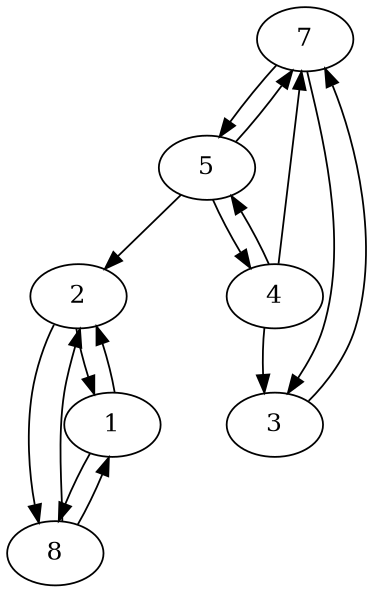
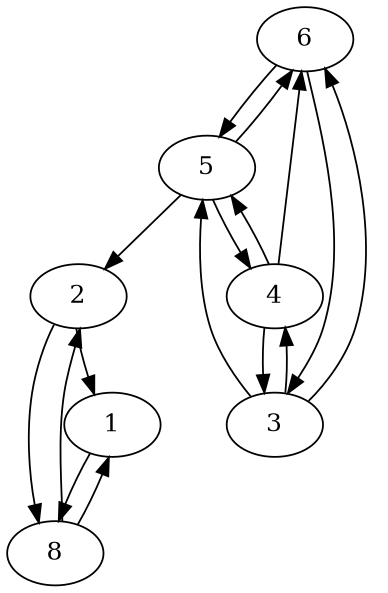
node "7": label "7" -> "6"
edge "3" -> "5": added
edge "1" -> "2": removed
edge "3" -> "4": added
